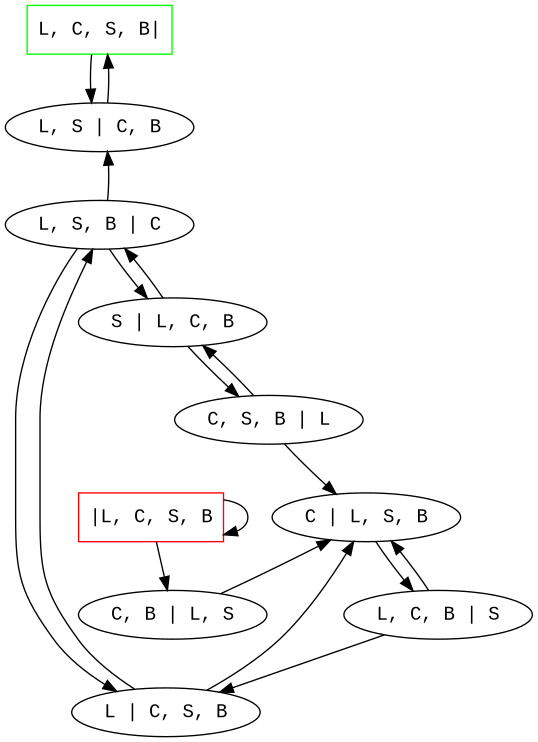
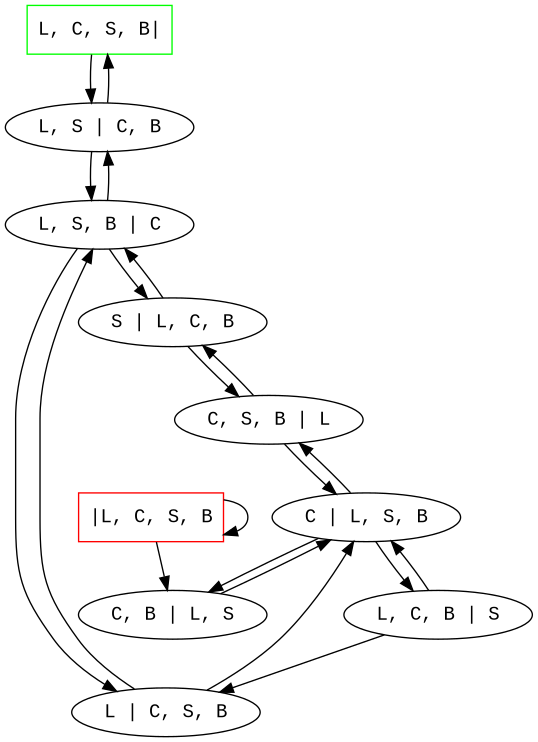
edge "L, S | C, B" -> "L, S, B | C": added
edge "C | L, S, B" -> "C, S, B | L": added
edge "C | L, S, B" -> "C, B | L, S": added
